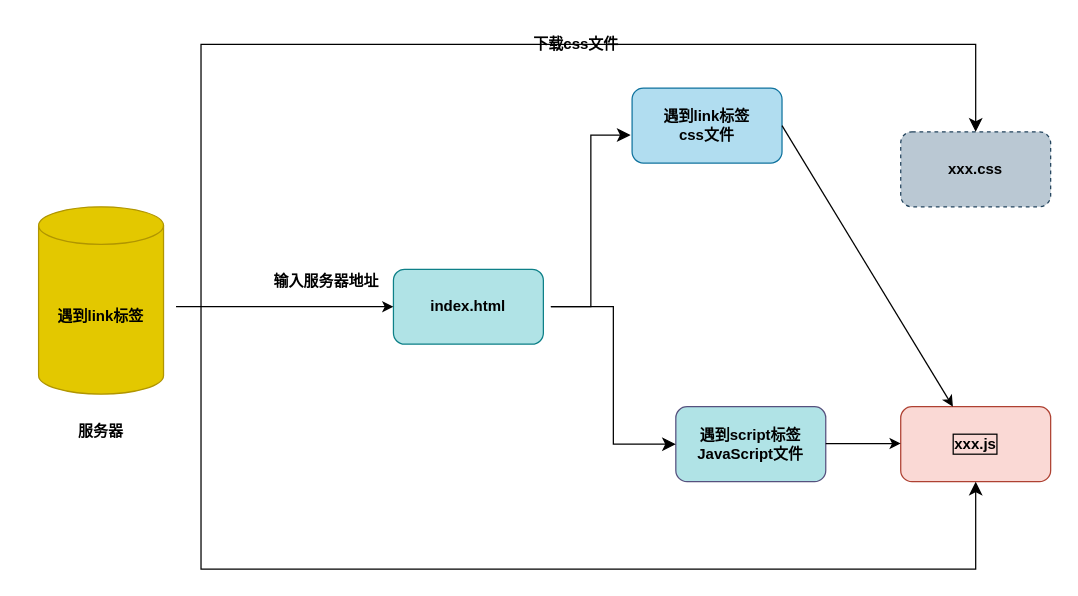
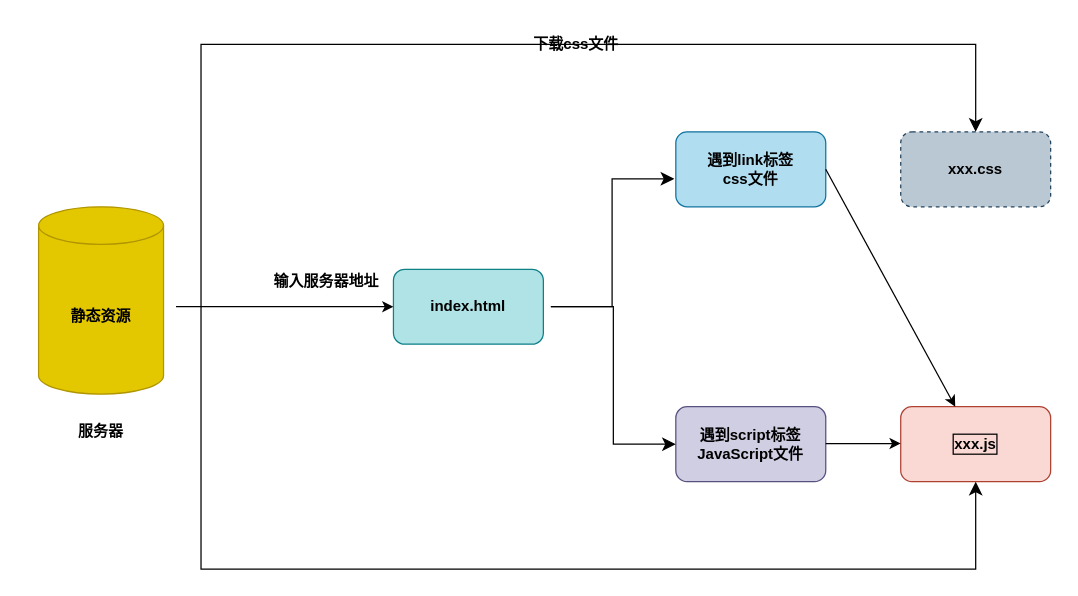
node "遇到link标签 css文件": moved (707, 126) -> (751, 169)
node "遇到link标签": label "遇到link标签" -> "静态资源"
node "遇到script标签JavaScript文件": fillcolor #b0e3e6 -> #d0cee2
